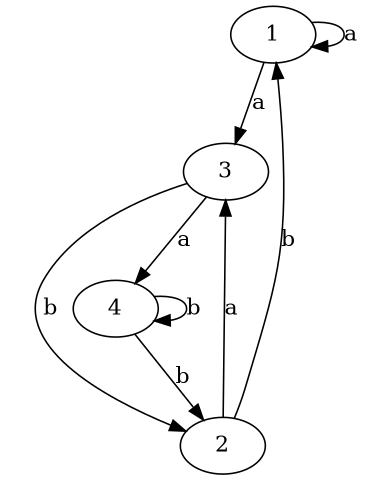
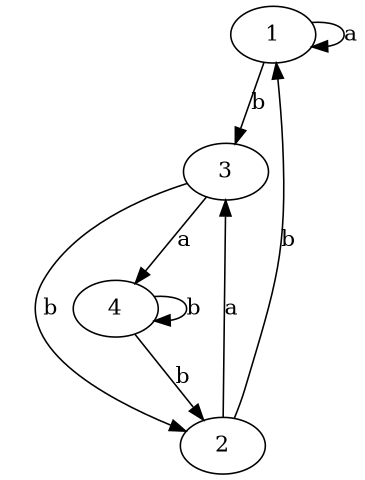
edge "1" -> "3": label "a" -> "b"
